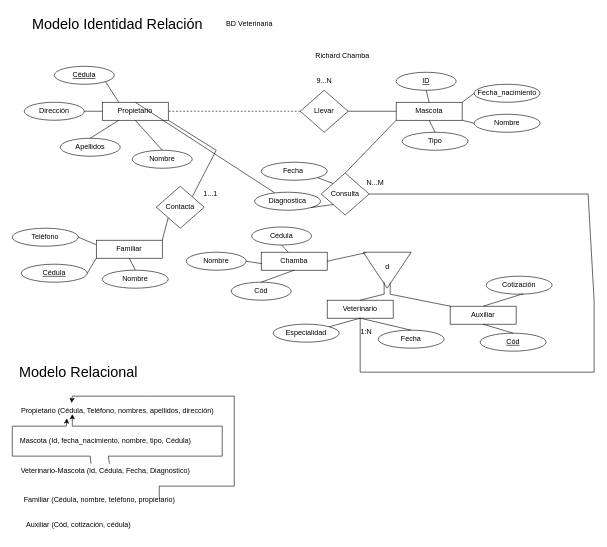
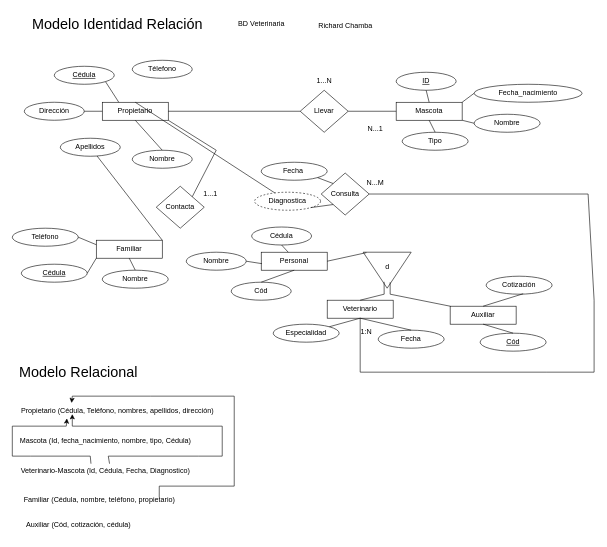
node "BD Veterinaria": moved (249, 24) -> (261, 24)
node "Richard Chamba": moved (342, 56) -> (345, 26)
node "Télefono": added
node "9...N": label "9...N" -> "1...N"
node "Fecha_nacimiento": size 66x18 -> 108x18
edge "Propietario" -- "Llevar": style dashed -> solid
node "N...1": added
edge "Propietario" -- "Apellidos": removed
edge "Mascota" -- "Consulta": removed
node "Diagnostica": style solid -> dashed
edge "Contacta" -- "Familiar": now "Apellidos" -- "Familiar"
node "Chamba": label "Chamba" -> "Personal"
